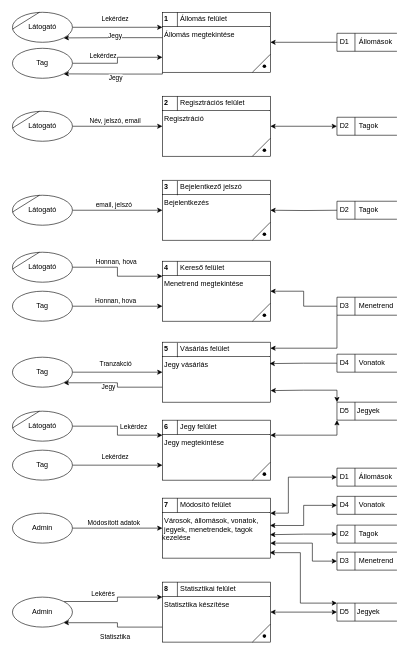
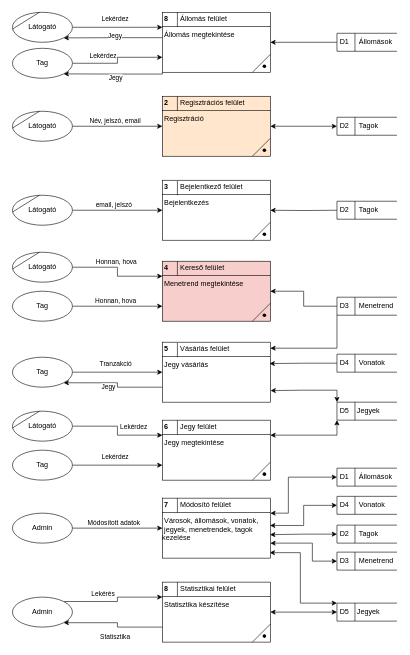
node "1 Állomás felület Állomás megtekintése": label "1 Állomás felület Állomás megtekintése" -> "8 Állomás felület Állomás megtekintése"
node "2 Regisztrációs felület Regisztráció": fillcolor #ffffff -> #ffe6cc
node "3 Bejelentkező jelszó Bejelentkezés": label "3 Bejelentkező jelszó Bejelentkezés" -> "3 Bejelentkező felület Bejelentkezés"
node "4 Kereső felület Menetrend megtekintése": fillcolor #ffffff -> #f8cecc
